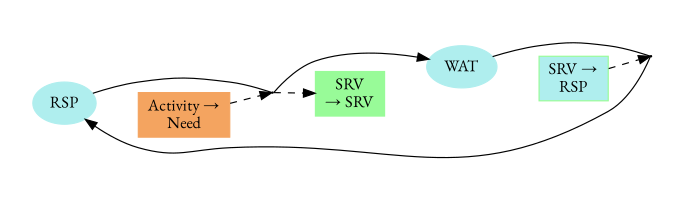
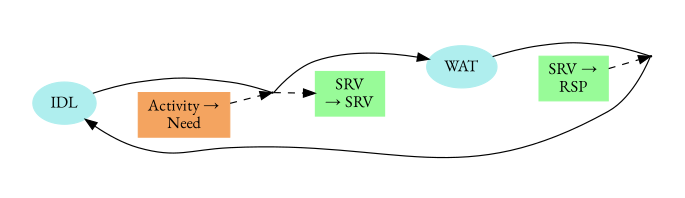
node "SRV → RSP": fillcolor PaleTurquoise -> PaleGreen
node "RSP": label "RSP" -> "IDL"
